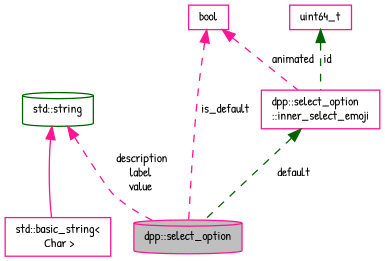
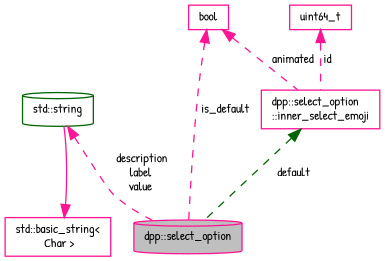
edge "dpp::select_option ::inner_select_emoji" -> "uint64_t": color darkgreen -> deeppink
edge "std::basic_string< Char >" -> "std::string": reversed
